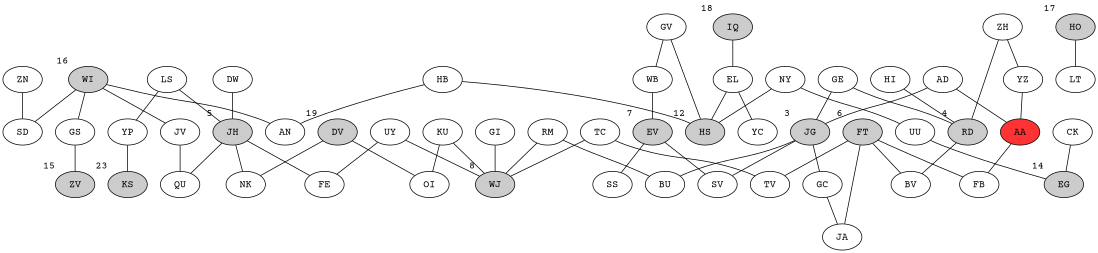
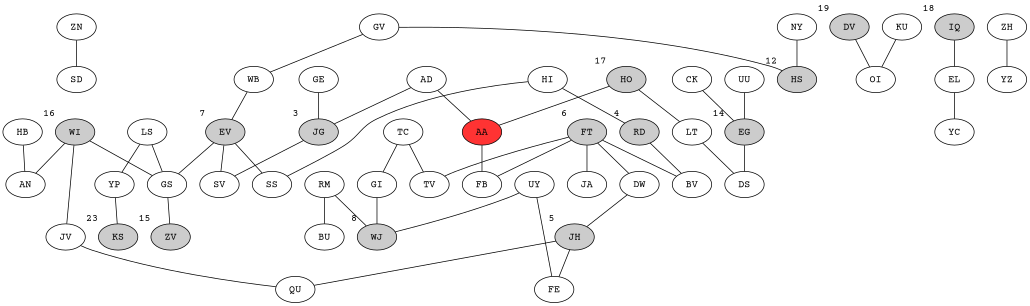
edge "ZH" -- "RD 4": removed
edge "HB" -- "HS 12": removed
edge "WI 16" -- "SD": removed
edge "EL" -- "HS 12": removed
edge "NY" -- "UU": removed
edge "GE" -- "RD 4": removed
edge "YZ" -- "AA": now "HO 17" -- "AA"
edge "LS" -- "JH 5": now "LS" -- "GS"
edge "HI" -- "SS": added
edge "EV 7" -- "GS": added
edge "KU" -- "WJ 8": removed
edge "TC" -- "WJ 8": now "TC" -- "GI"
edge "FT 6" -- "DW": added
edge "JG 3" -- "BU": removed
node "NK": removed
node "DS": added
node "GC": removed
